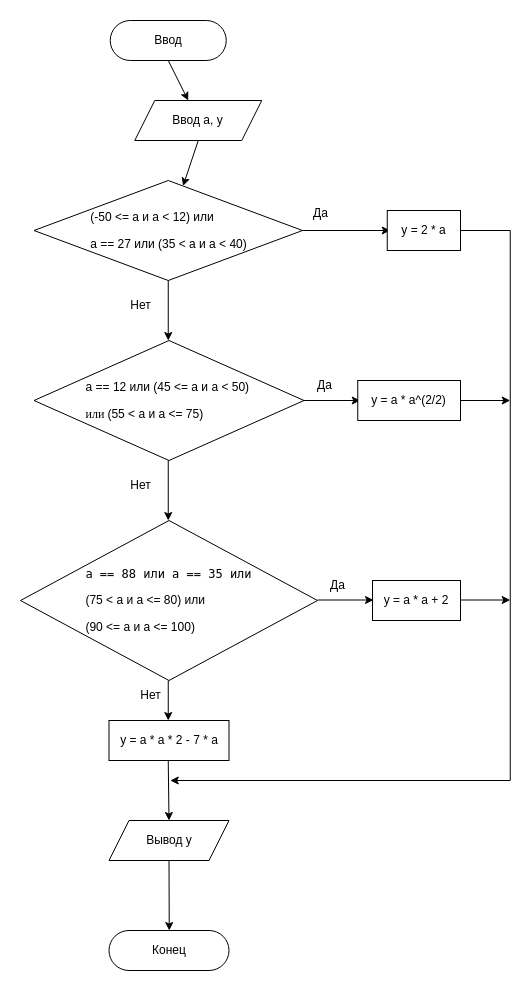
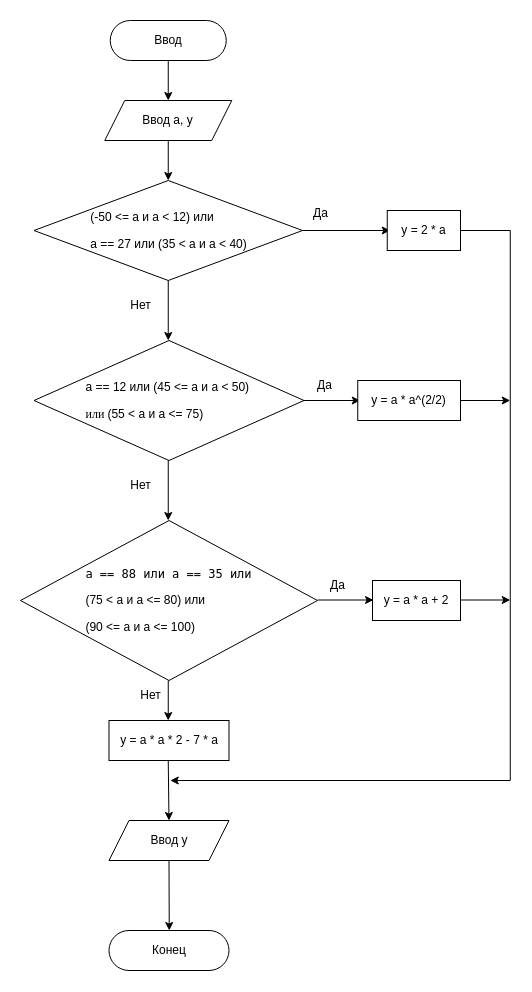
node "Ввод a, y": moved (198, 121) -> (168, 121)
node "Вывод y": label "Вывод y" -> "Ввод y"
